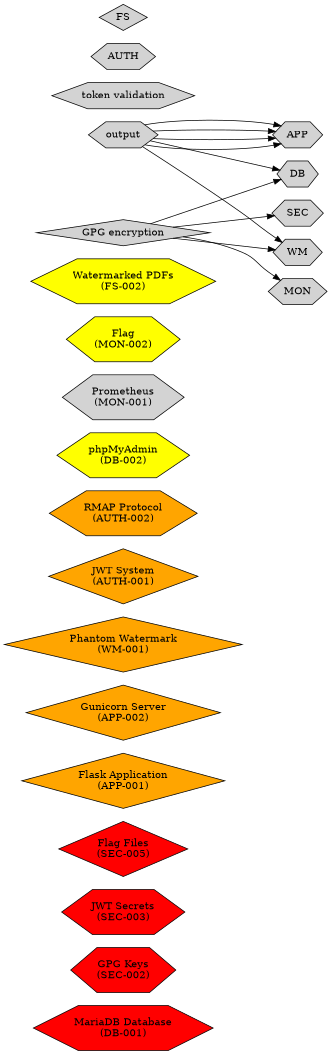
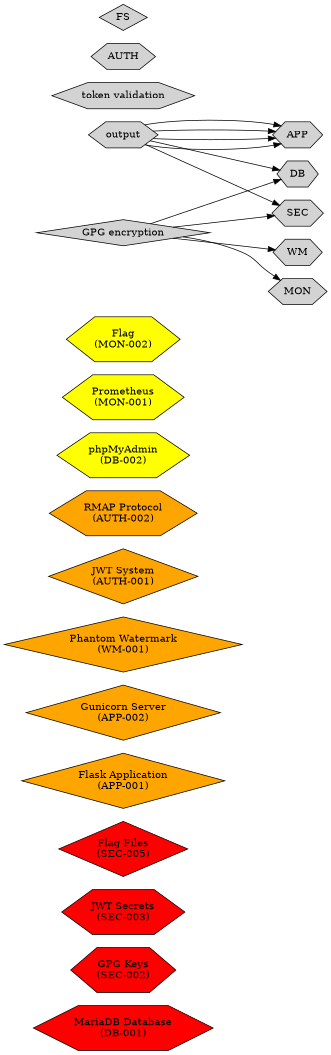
edge "output" -> "WM": now "output" -> "SEC"
node "Watermarked PDFs (FS-002)": removed
node "Prometheus (MON-001)": fillcolor lightgrey -> yellow
